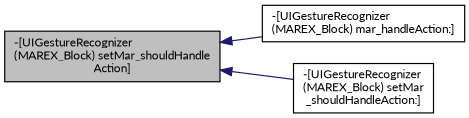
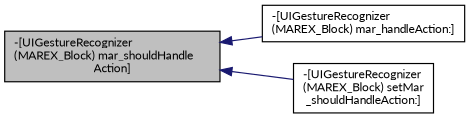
node "-[UIGestureRecognizer (MAREX_Block) setMar_shouldHandle Action]": label "-[UIGestureRecognizer (MAREX_Block) setMar_shouldHandle Action]" -> "-[UIGestureRecognizer (MAREX_Block) mar_shouldHandle Action]"
